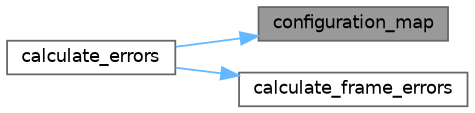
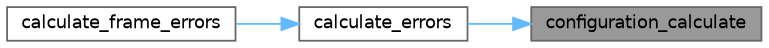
node "configuration_map": label "configuration_map" -> "configuration_calculate"
edge "calculate_errors" -> "calculate_frame_errors": reversed
